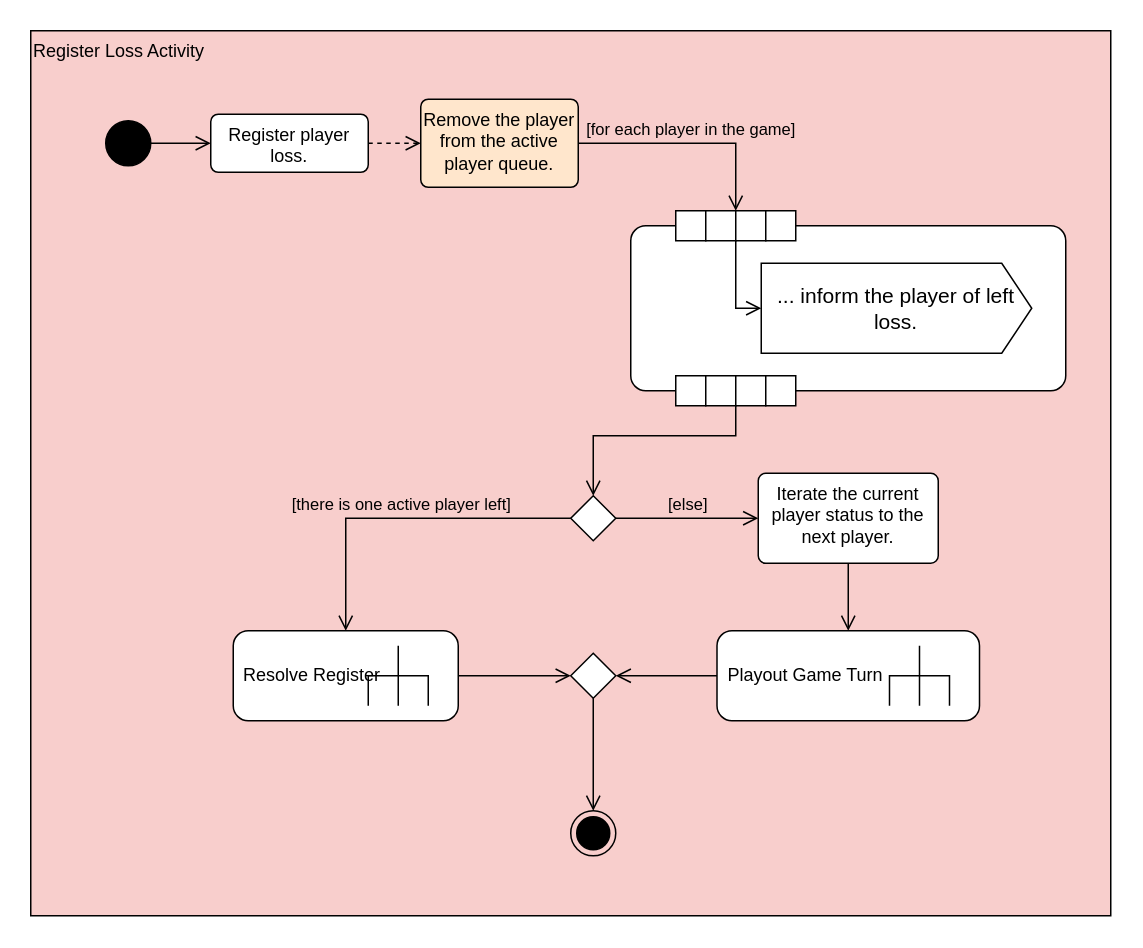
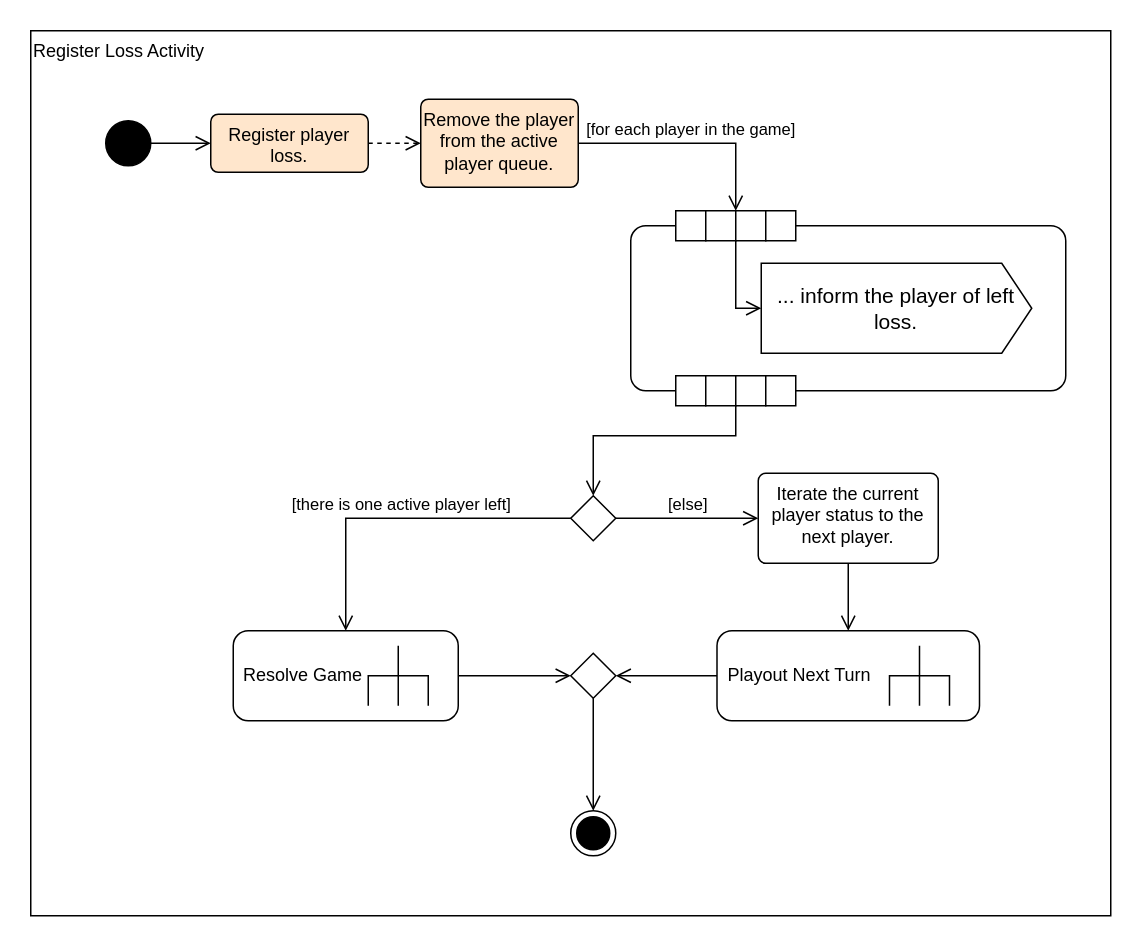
node "Register player loss.": fillcolor #ffffff -> #ffe6cc
node "Register Loss Activity": fillcolor #f8cecc -> #ffffff
node "Resolve Register": label "Resolve Register" -> "Resolve Game"
node "Playout Game Turn": label "Playout Game Turn" -> "Playout Next Turn"
